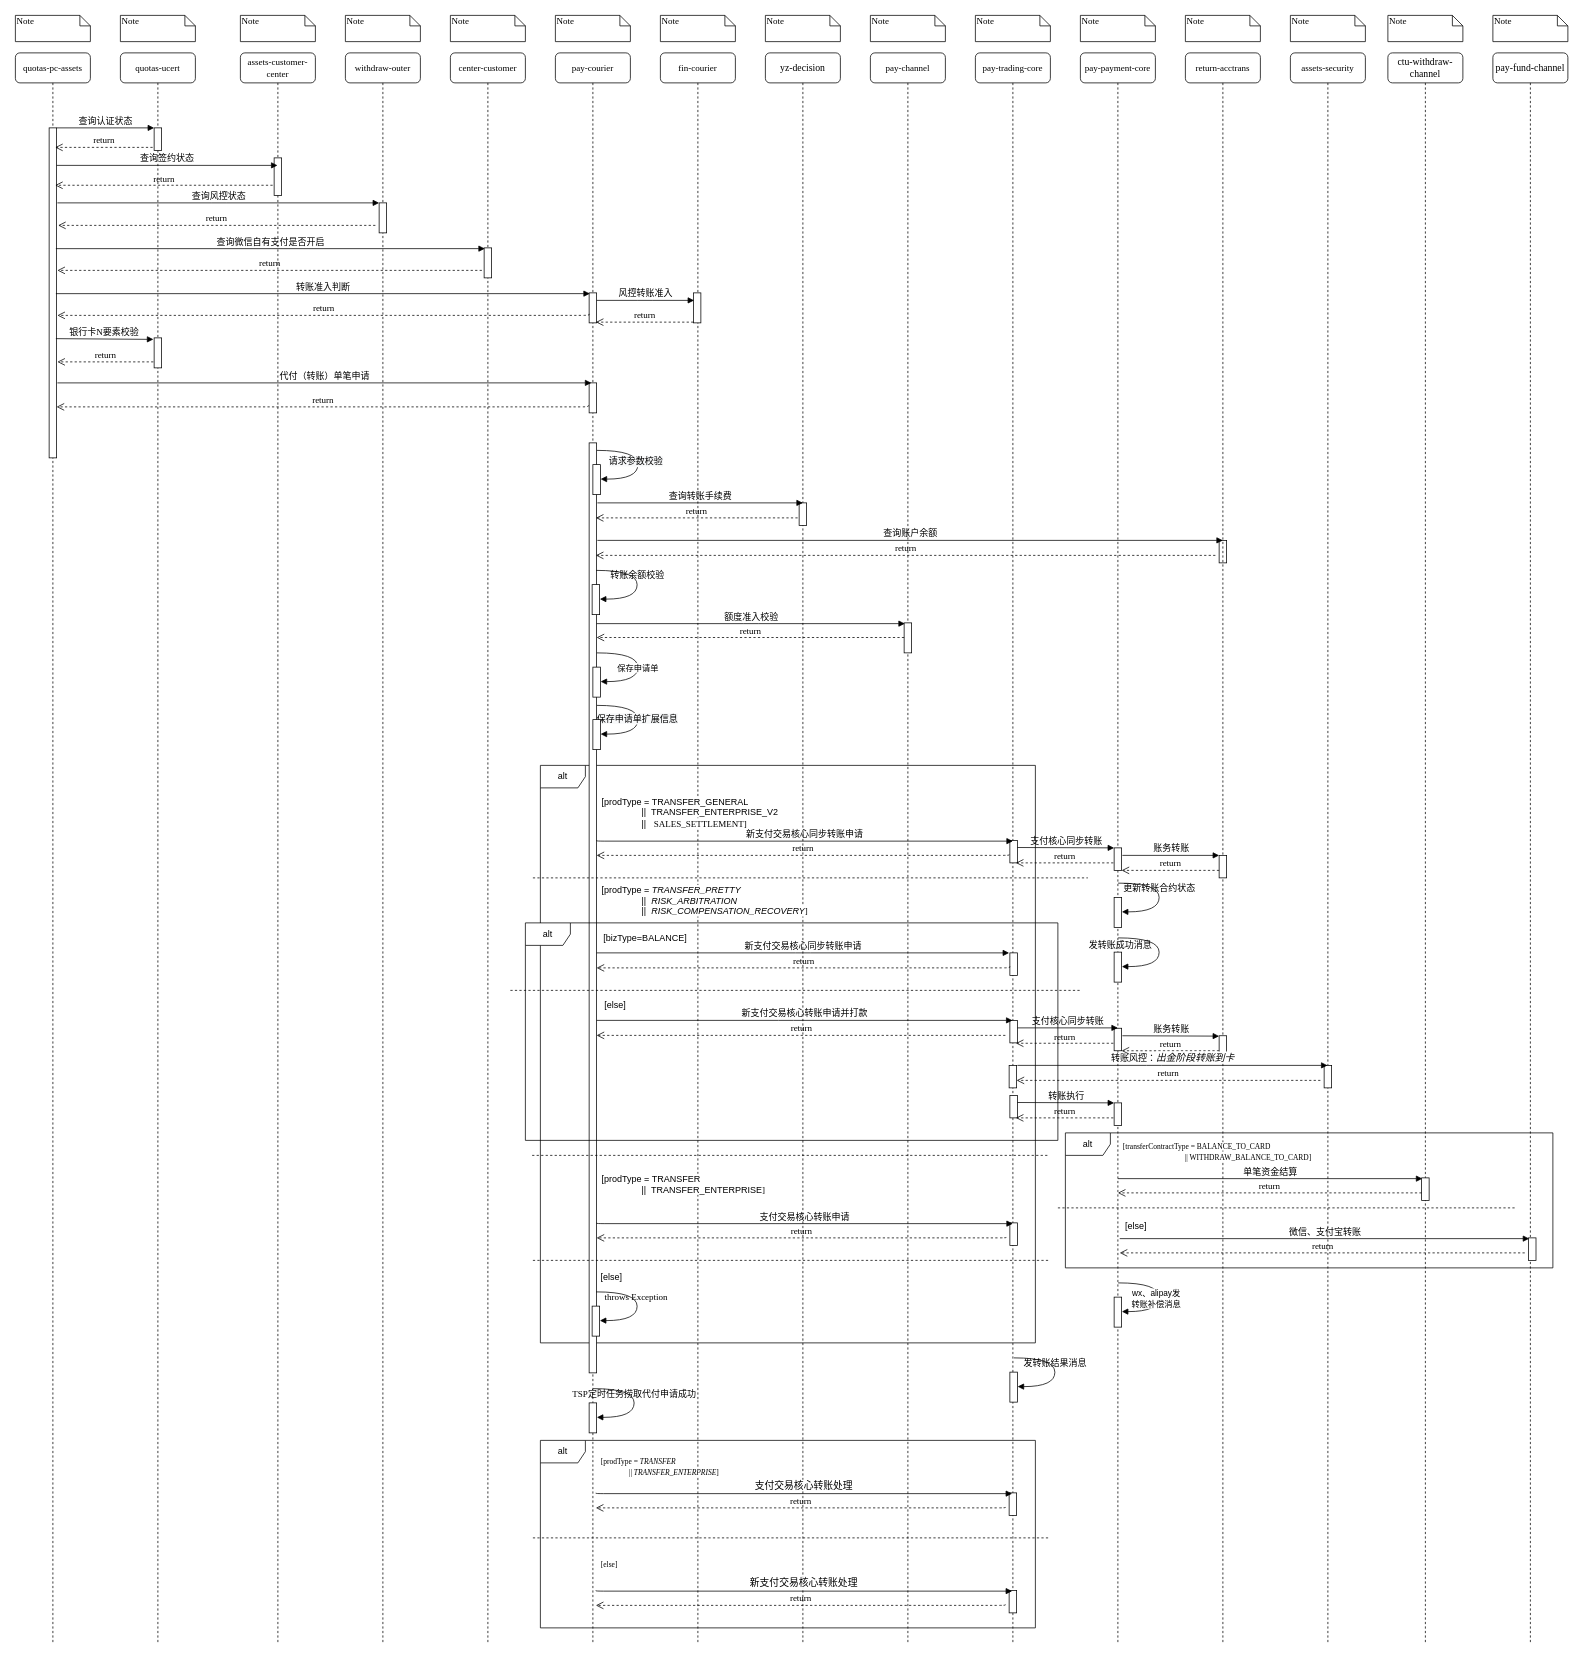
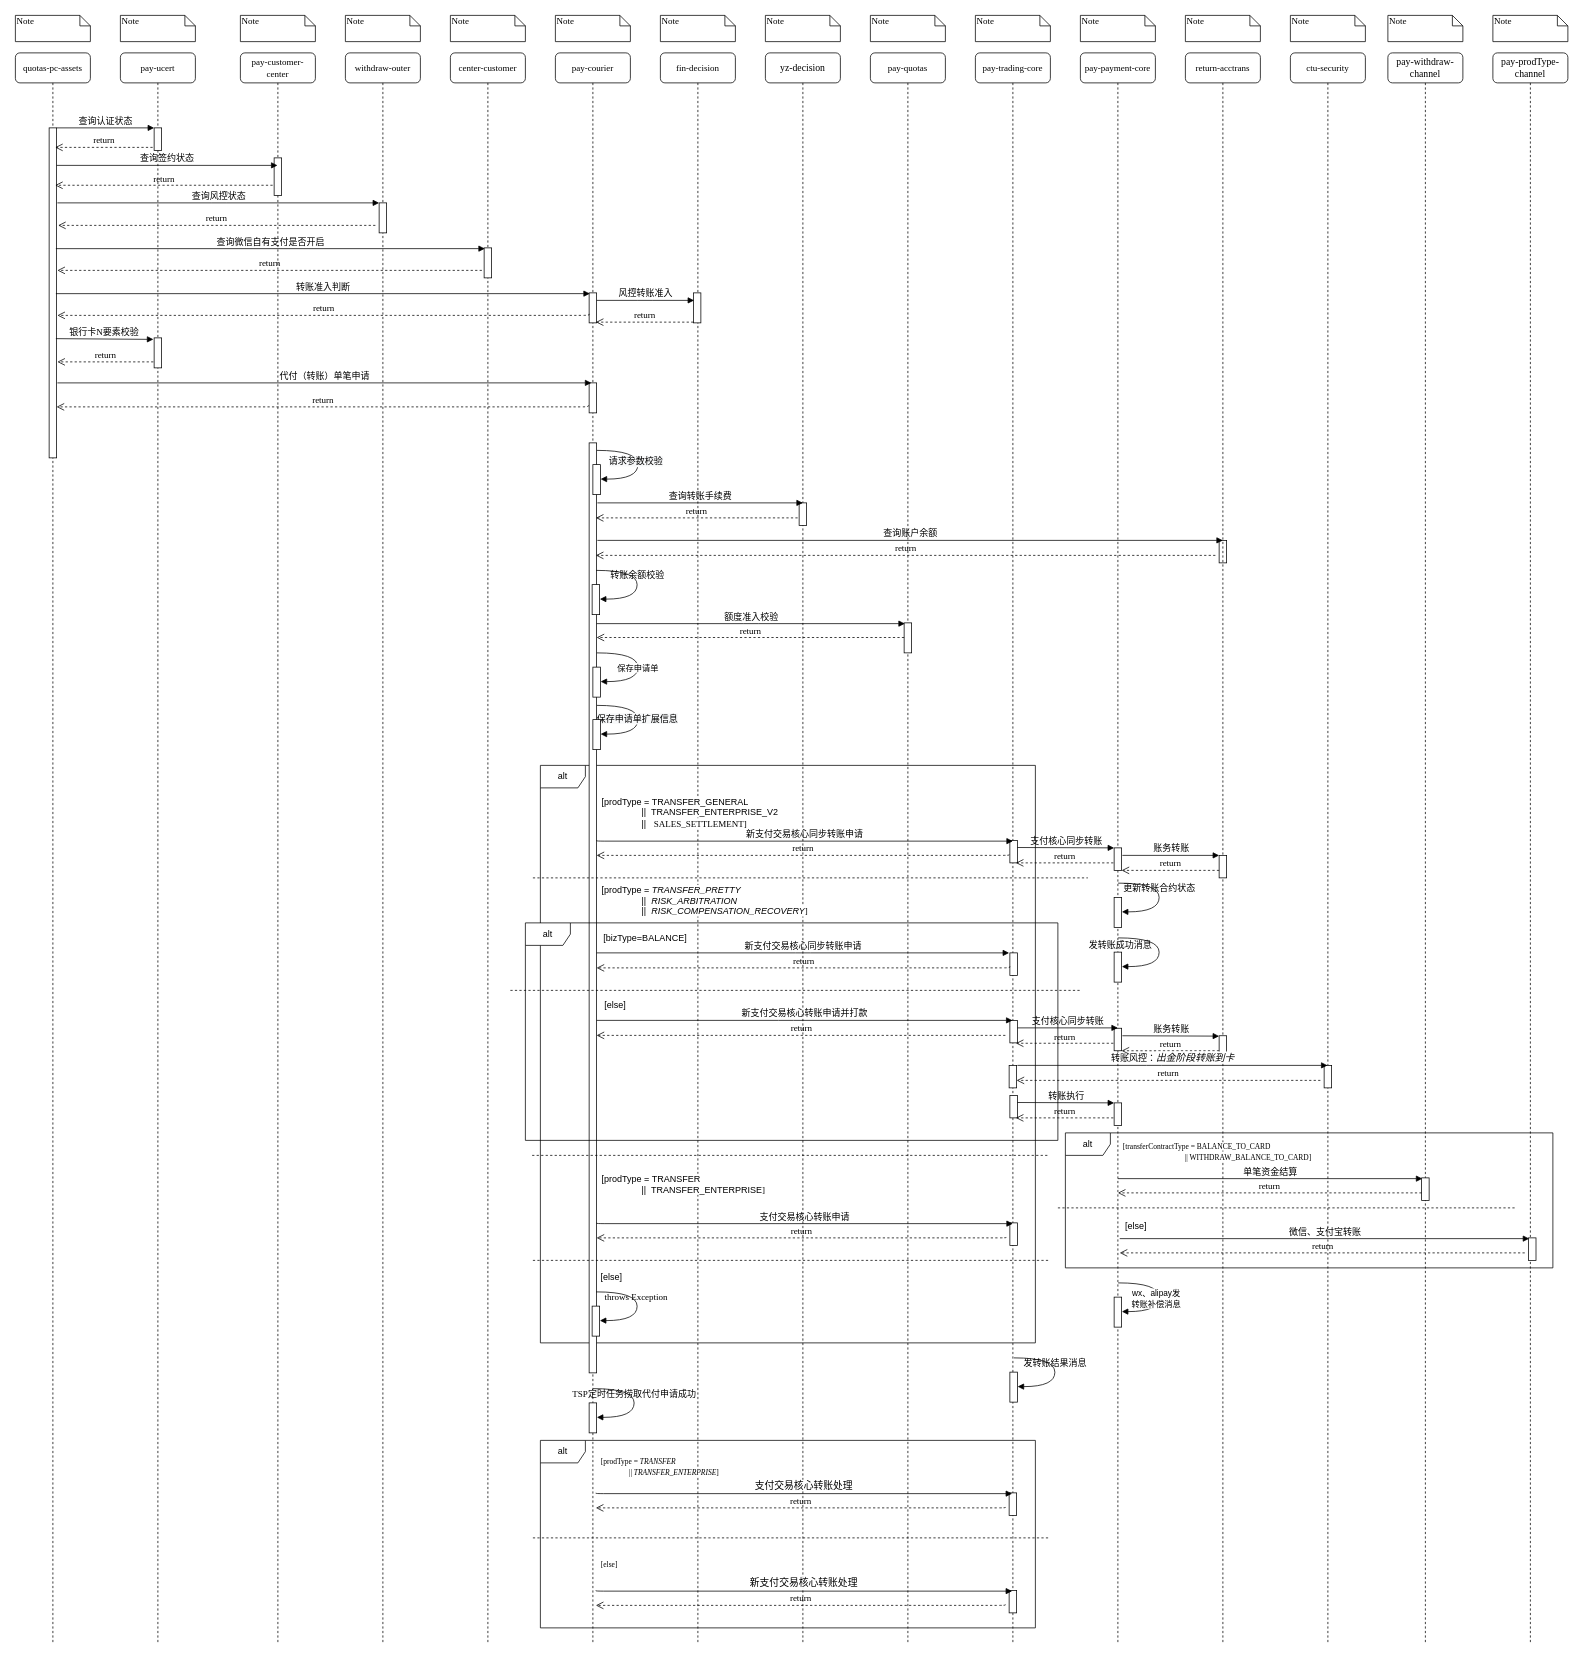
node "quotas-ucert": label "quotas-ucert" -> "pay-ucert"
node "assets-customer-center": label "assets-customer-center" -> "pay-customer-center"
node "fin-courier": label "fin-courier" -> "fin-decision"
node "pay-channel": label "pay-channel" -> "pay-quotas"
node "assets-security": label "assets-security" -> "ctu-security"
node "ctu-withdraw-channel": label "ctu-withdraw-channel" -> "pay-withdraw-channel"
node "pay-fund-channel": label "pay-fund-channel" -> "pay-prodType-channel"
